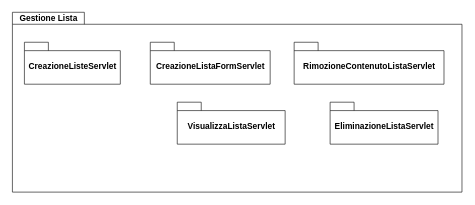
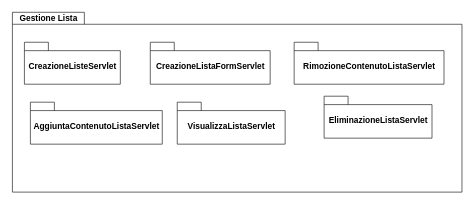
node "AggiuntaContenutoListaServlet": added
node "EliminazioneListaServlet": moved (384, 123) -> (378, 117)
